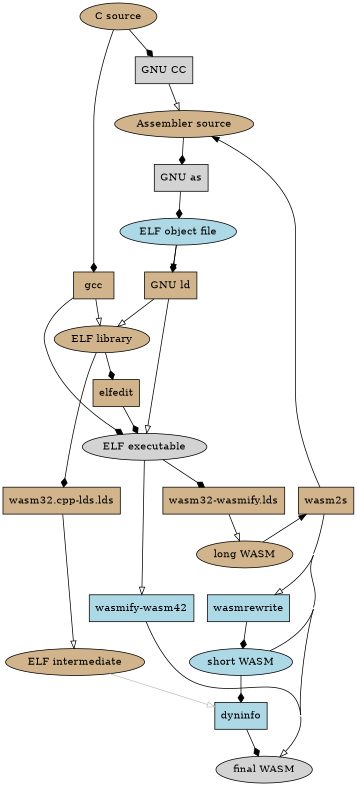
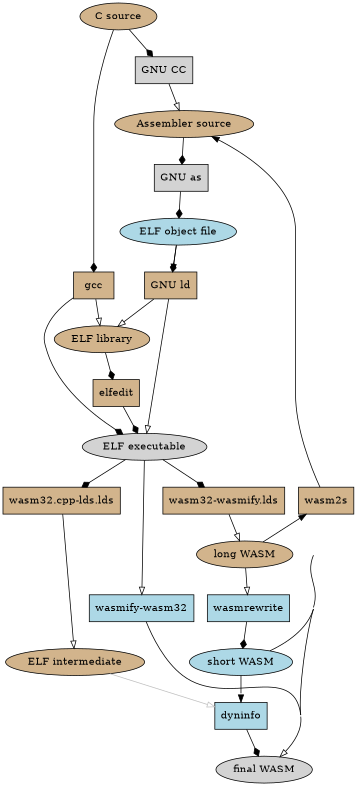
edge "ELF library" -> "wasm32.cpp-lds.lds": now "ELF executable" -> "wasm32.cpp-lds.lds"
edge "wasm2s" -> "wasmrewrite": now "long WASM" -> "wasmrewrite"
node "wasmify-wasm42": label "wasmify-wasm42" -> "wasmify-wasm32"
edge "short WASM" -> "dyninfo": arrowhead diamond -> normal
